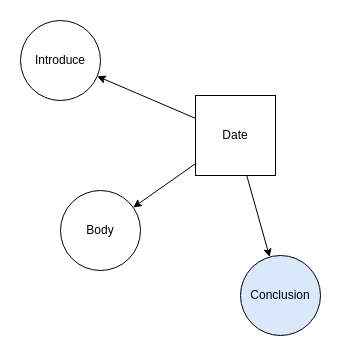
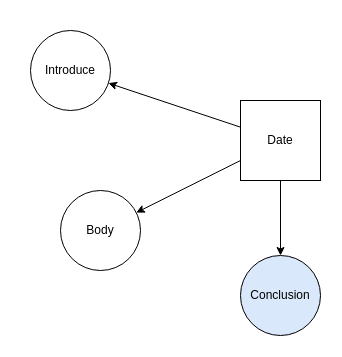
node "Introduce": moved (61, 61) -> (71, 71)
node "Date": moved (236, 136) -> (281, 141)
